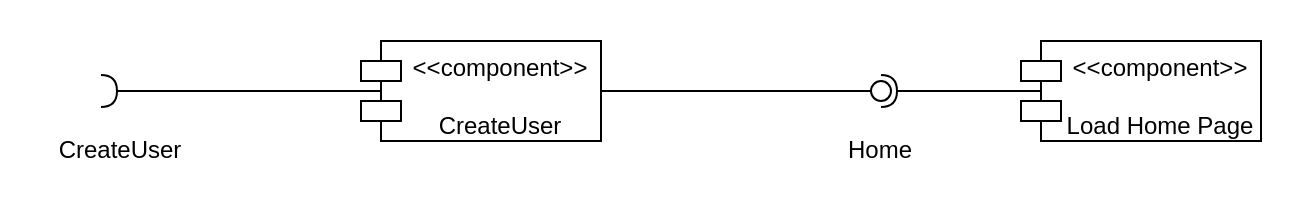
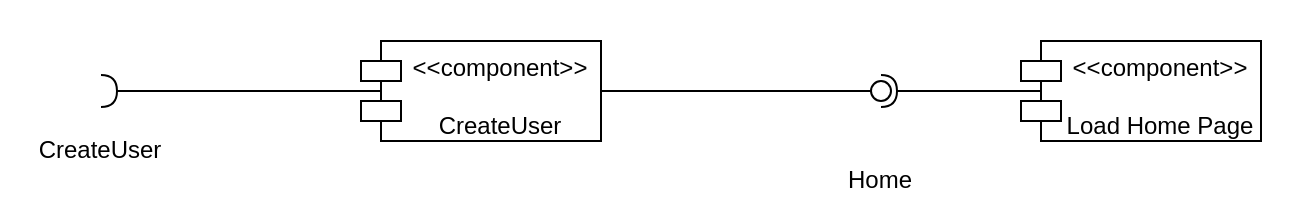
node "CreateUser": moved (121, 151) -> (101, 151)
node "Home": moved (881, 151) -> (881, 181)
